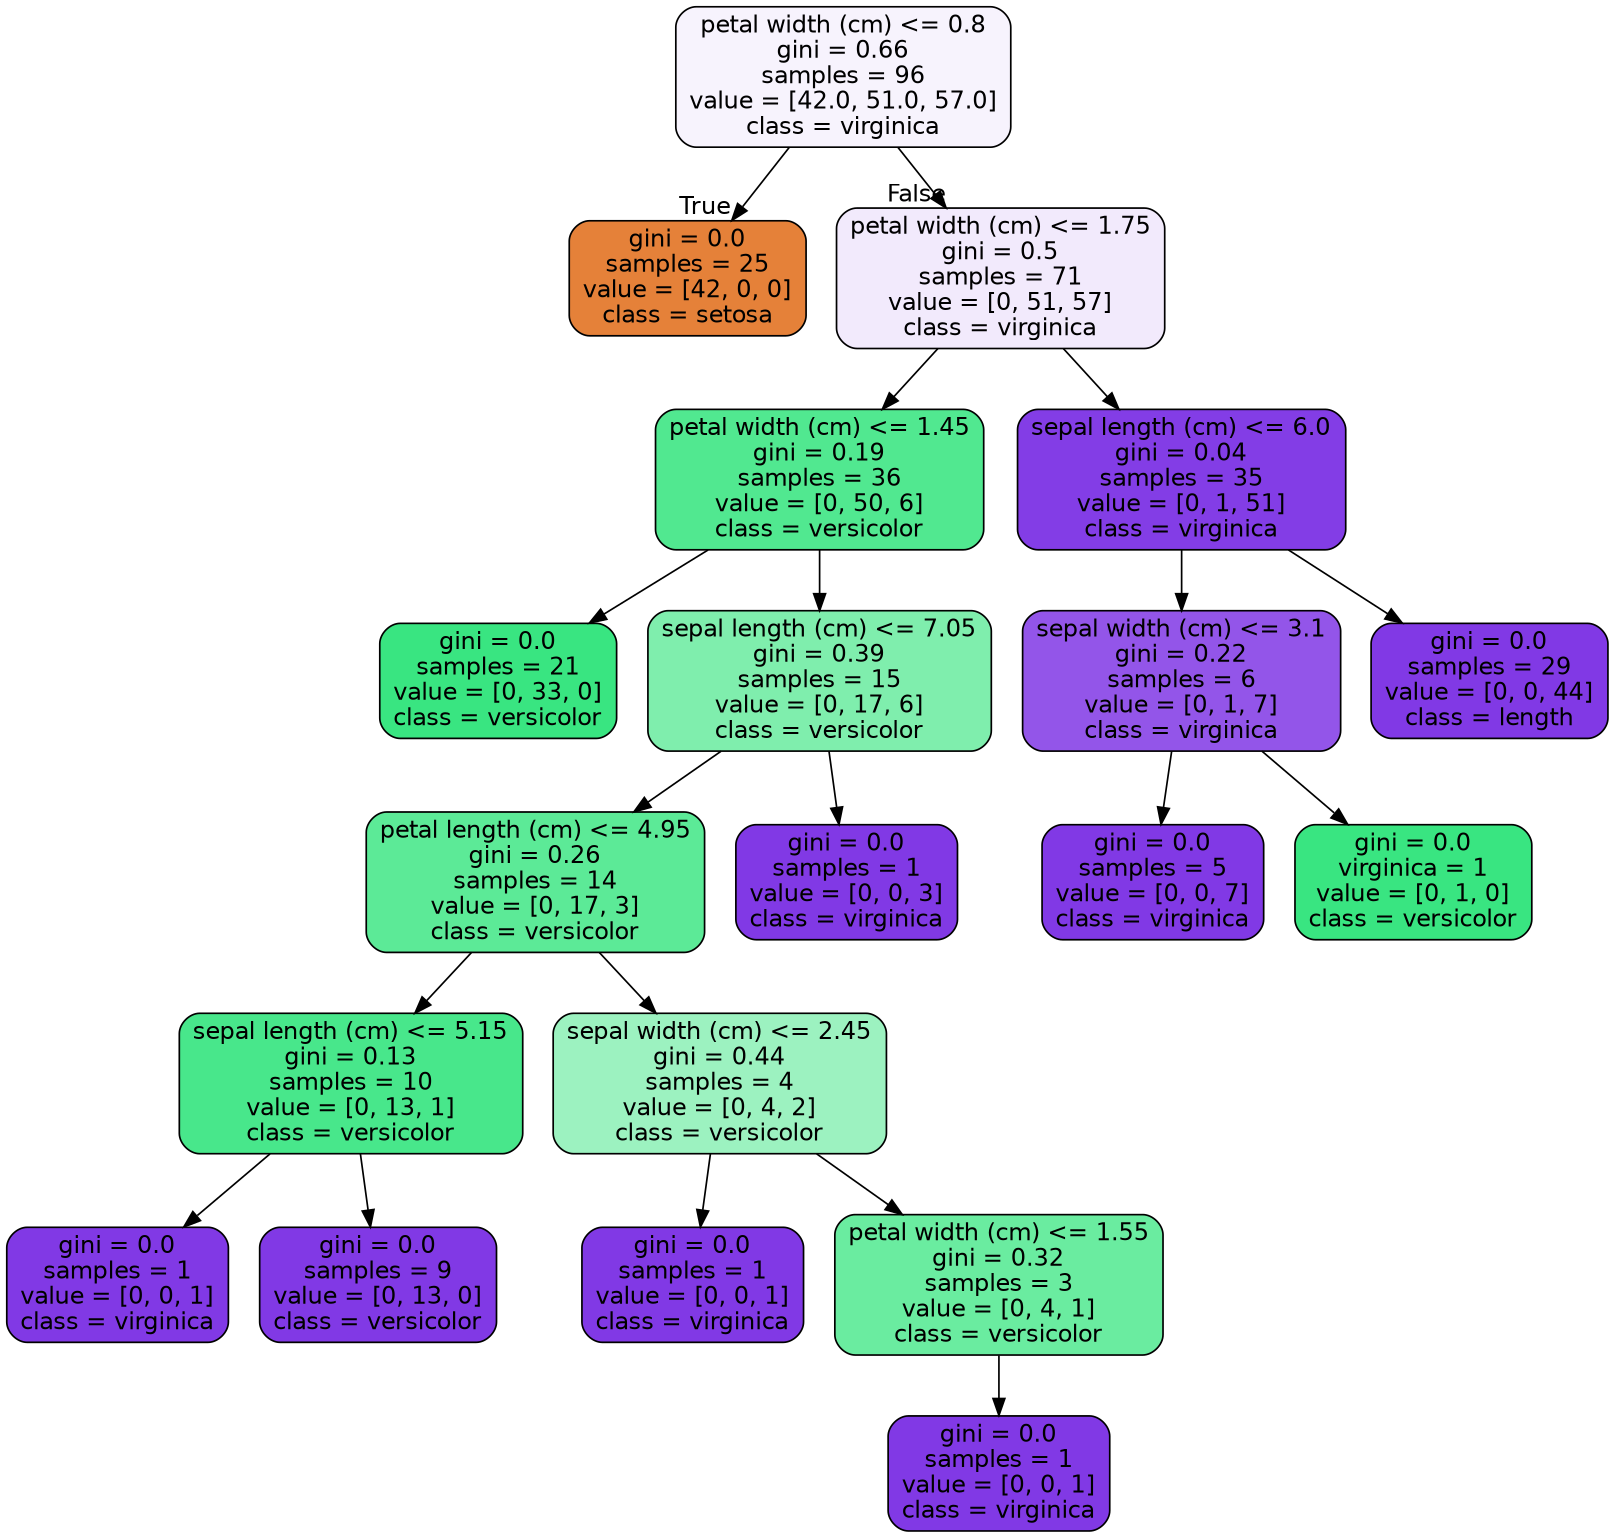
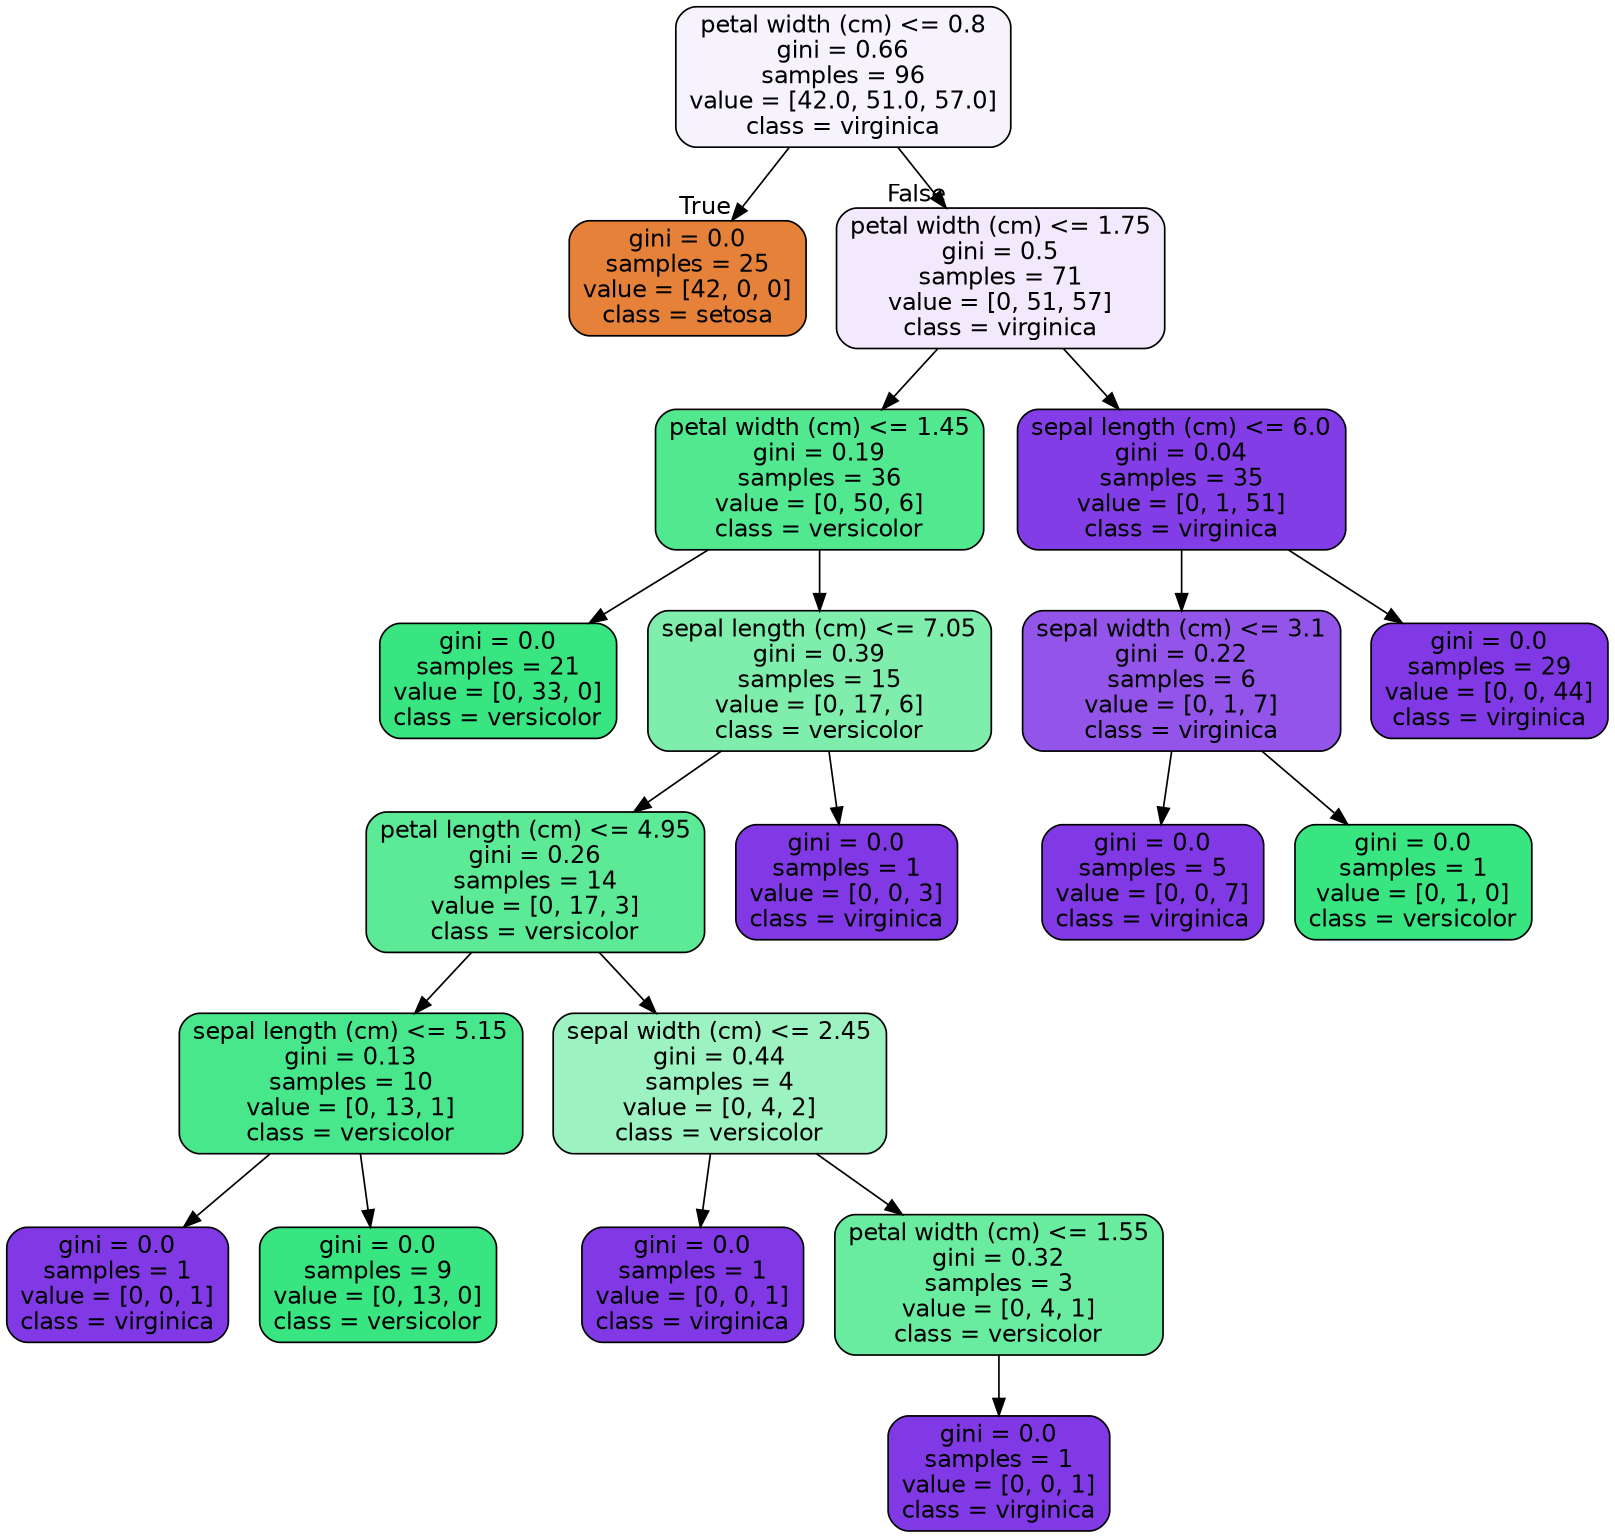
node "gini = 0.0 samples = 29 value = [0, 0, 44] class = length": label "gini = 0.0 samples = 29 value = [0, 0, 44] class = length" -> "gini = 0.0 samples = 29 value = [0, 0, 44] class = virginica"
node "gini = 0.0 virginica = 1 value = [0, 1, 0] class = versicolor": label "gini = 0.0 virginica = 1 value = [0, 1, 0] class = versicolor" -> "gini = 0.0 samples = 1 value = [0, 1, 0] class = versicolor"
node "gini = 0.0 samples = 9 value = [0, 13, 0] class = versicolor": fillcolor #8139e5 -> #39e581
